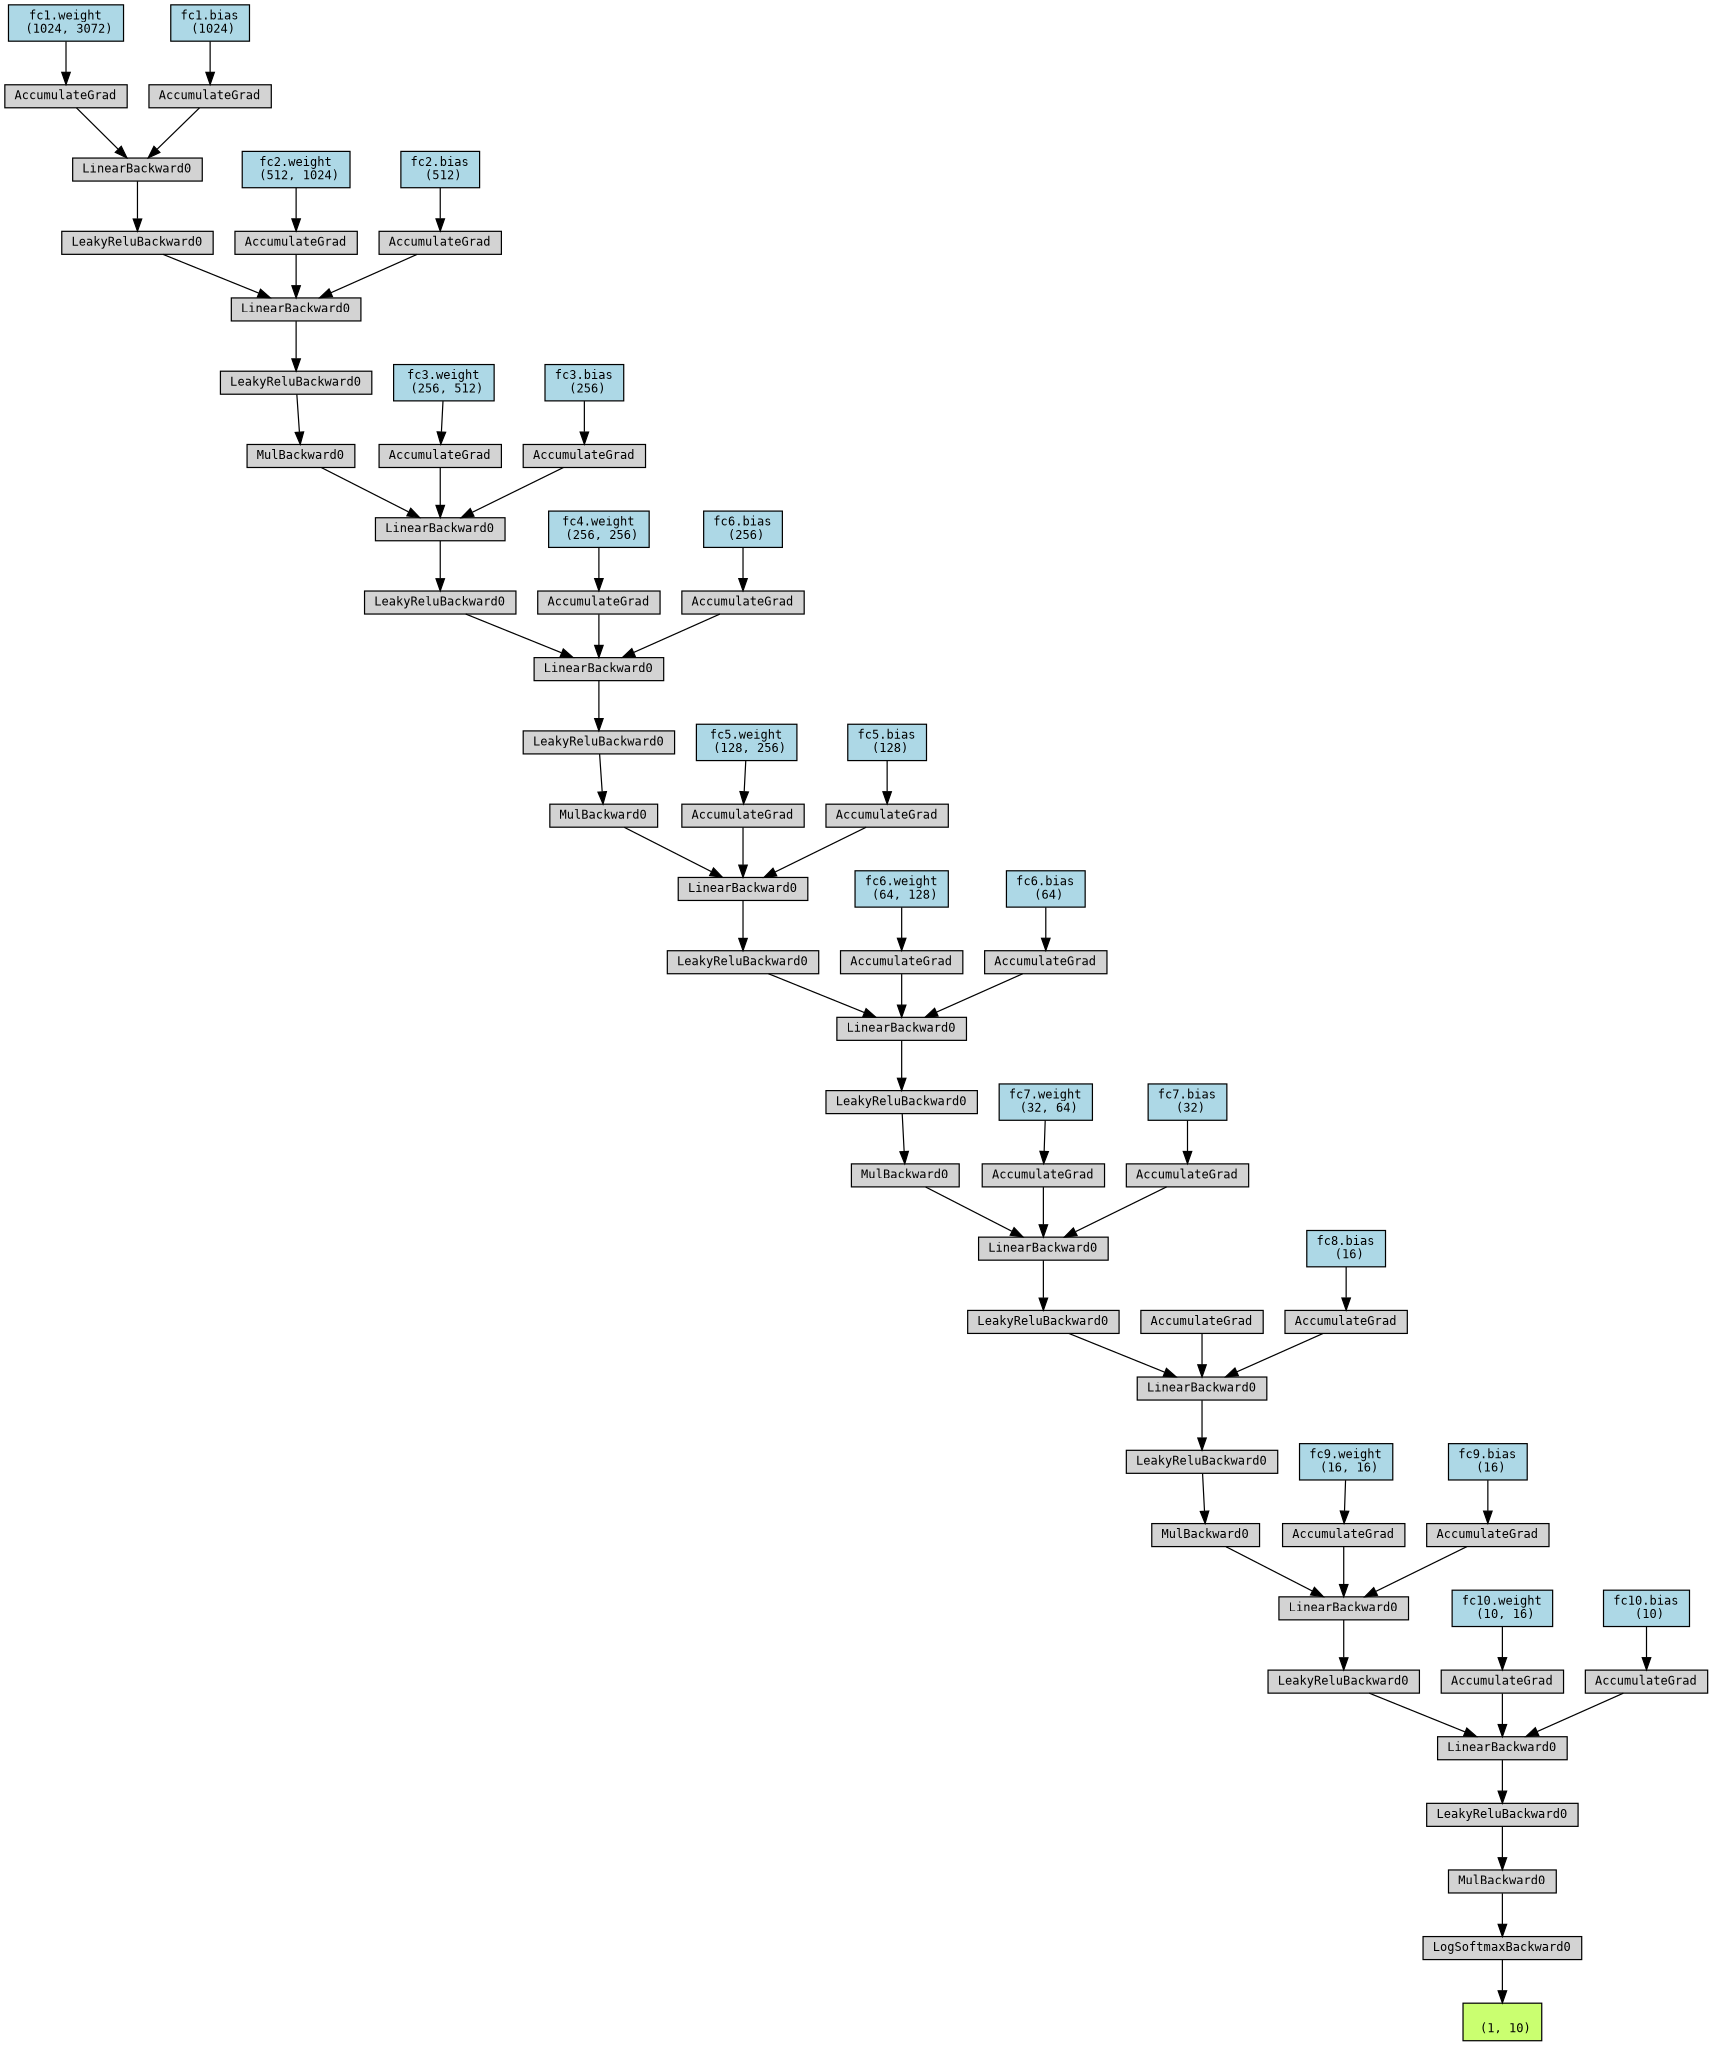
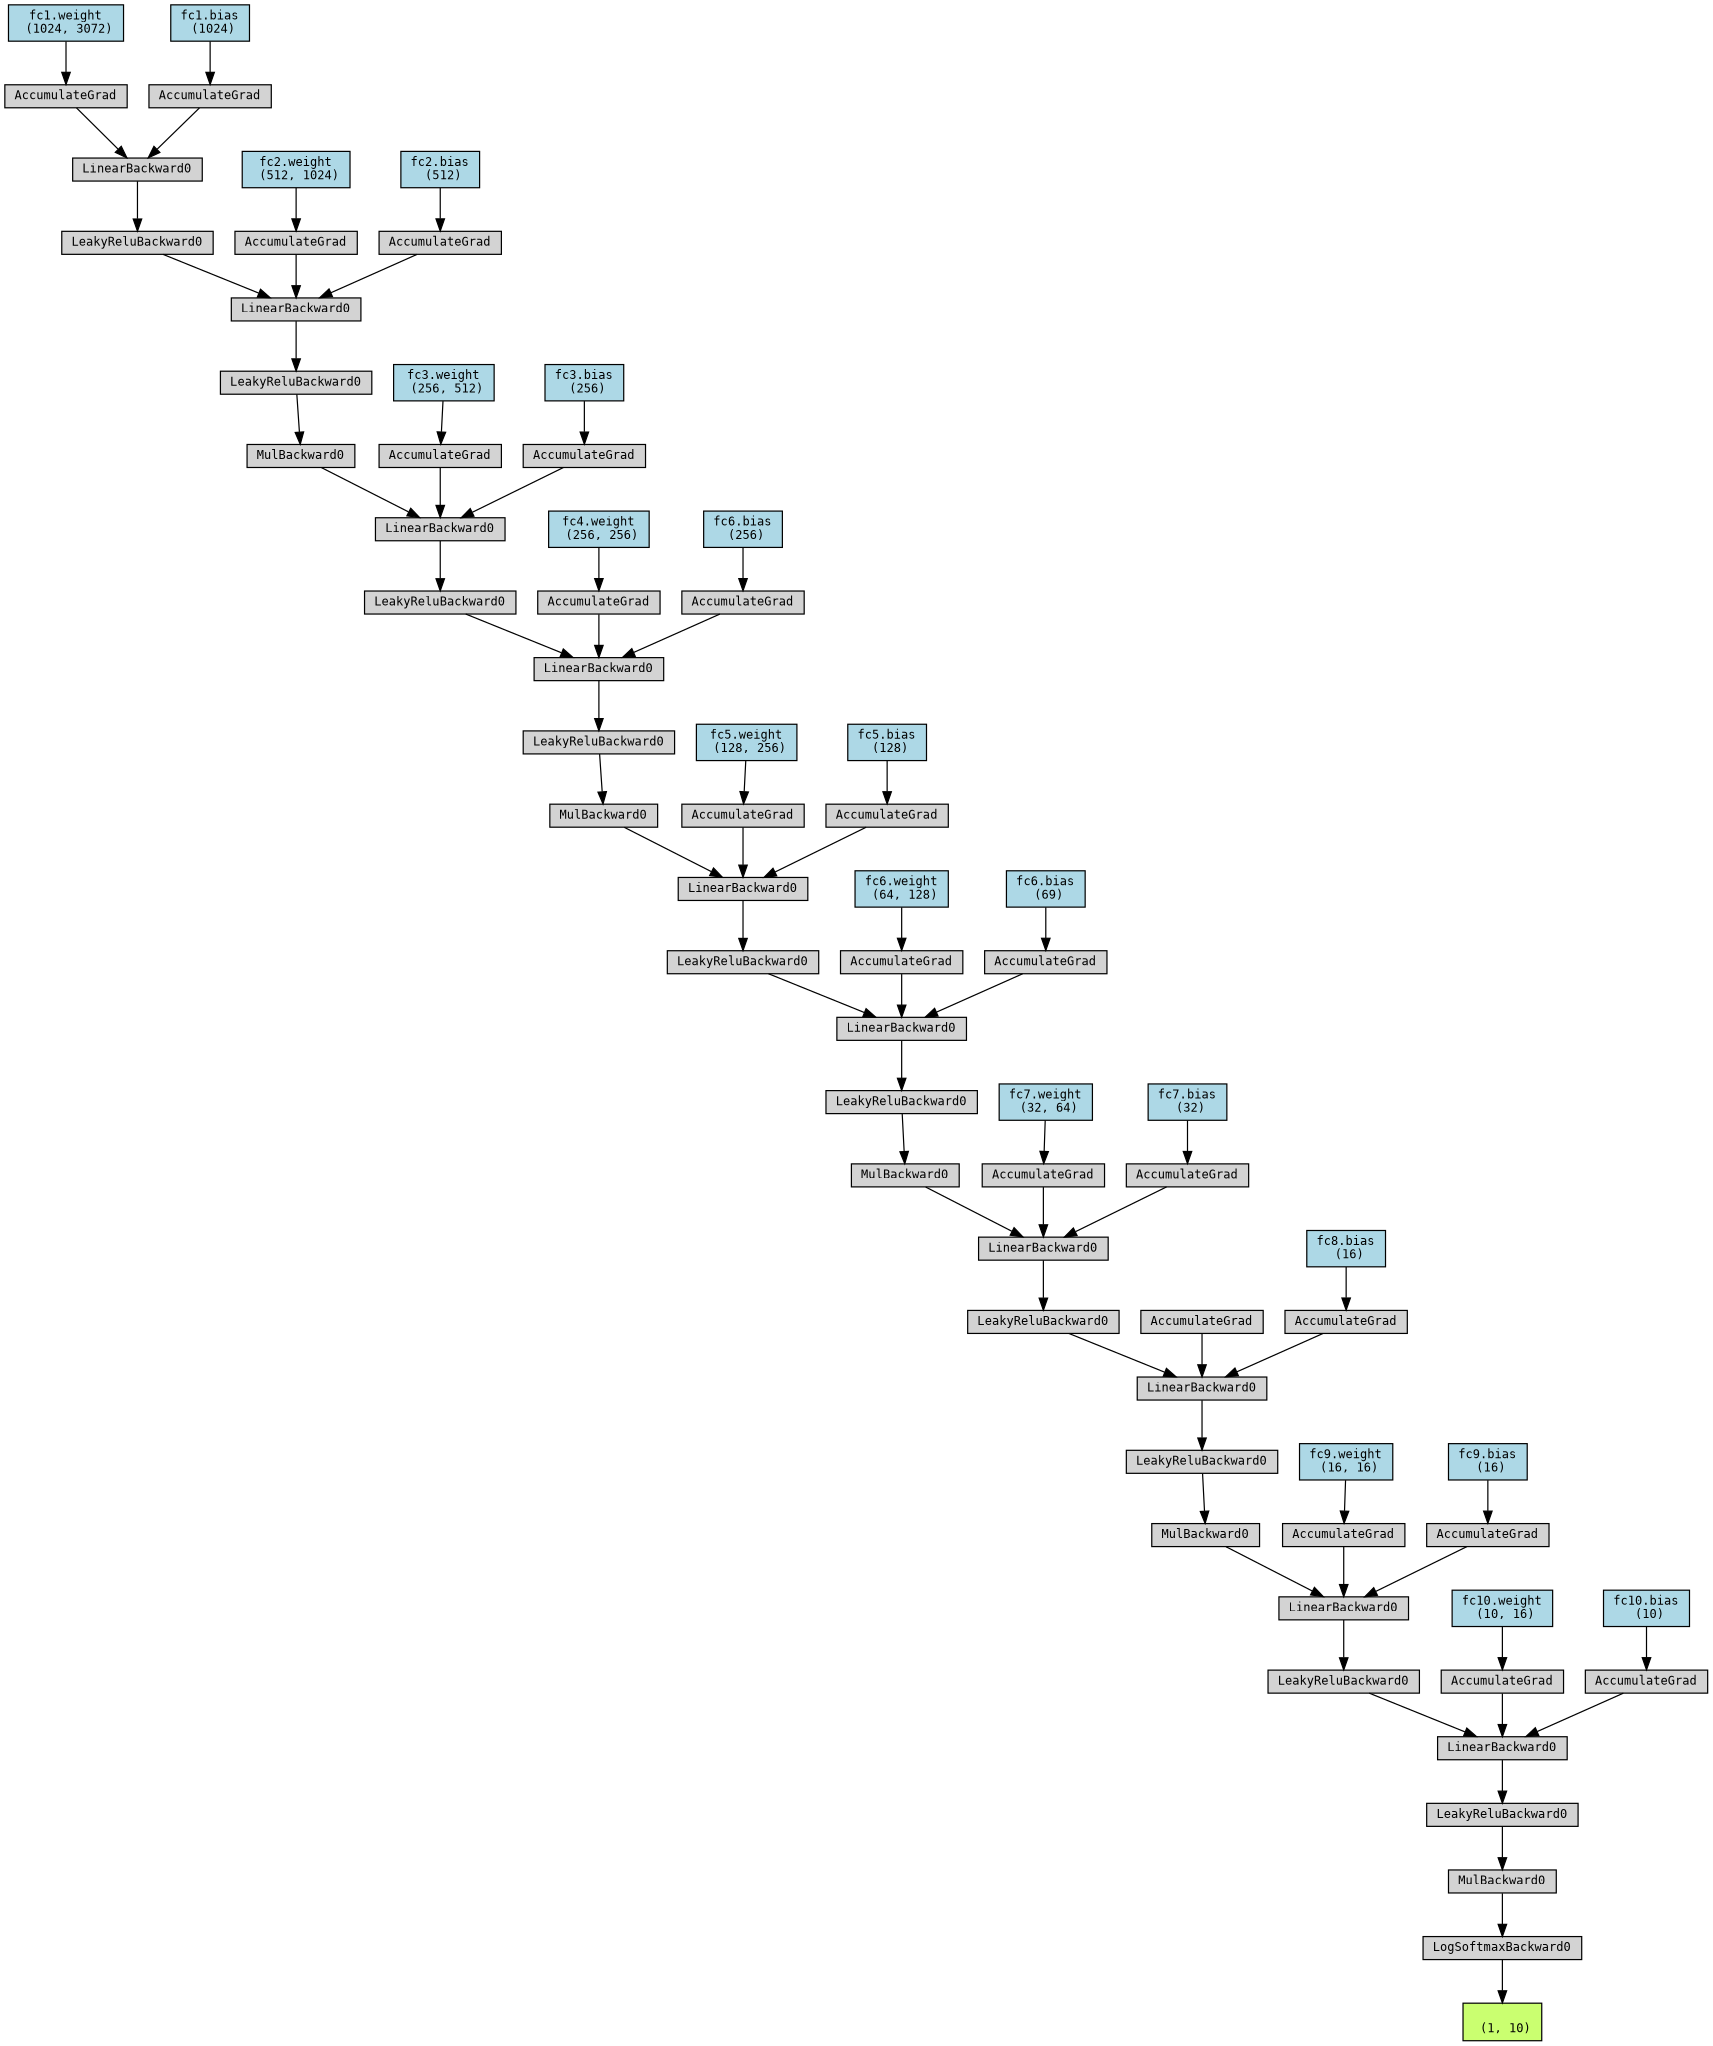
node "fc6.bias (64)": label "fc6.bias (64)" -> "fc6.bias (69)"
